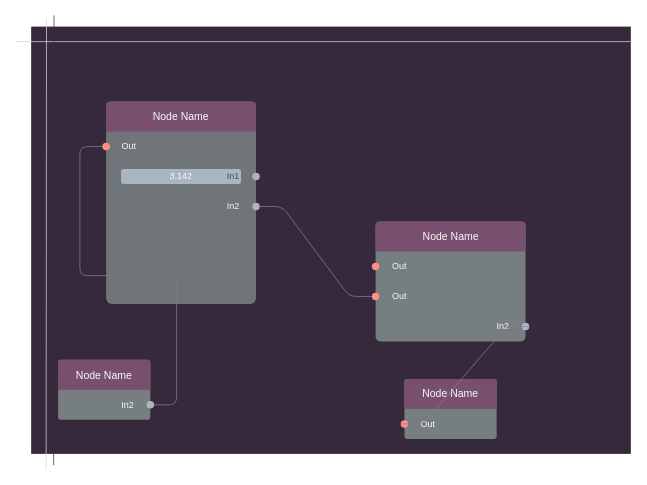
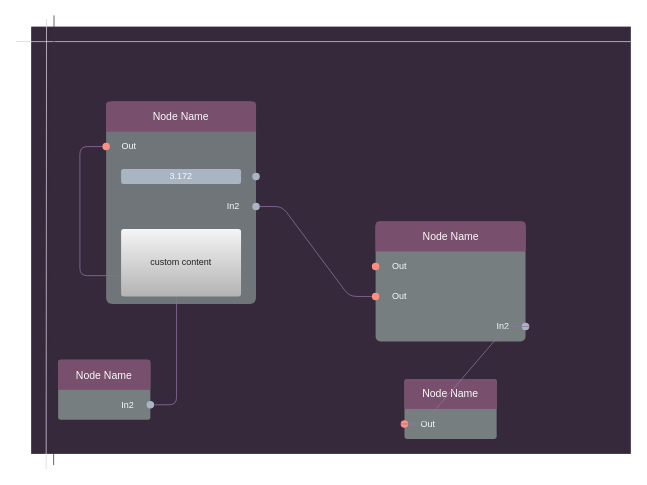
node "3.142": label "3.142" -> "3.172"
node "In1": removed
node "custom content": added
